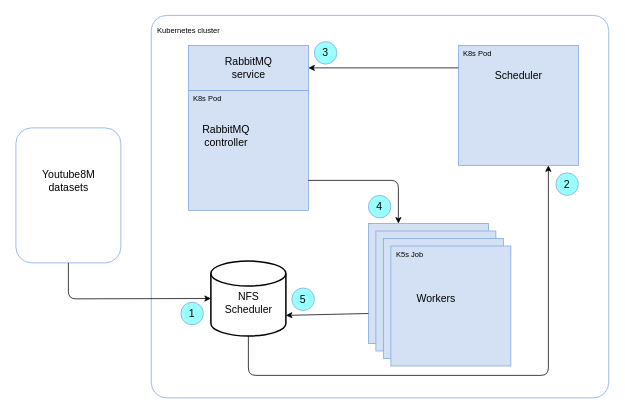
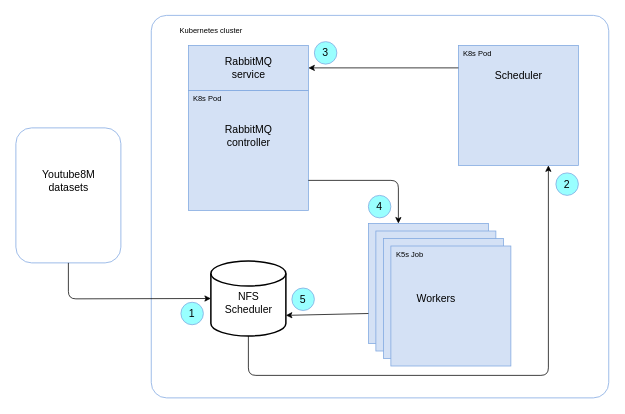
node "Kubernetes cluster": moved (188, 30) -> (211, 30)
node "RabbitMQ controller": moved (226, 135) -> (248, 135)
